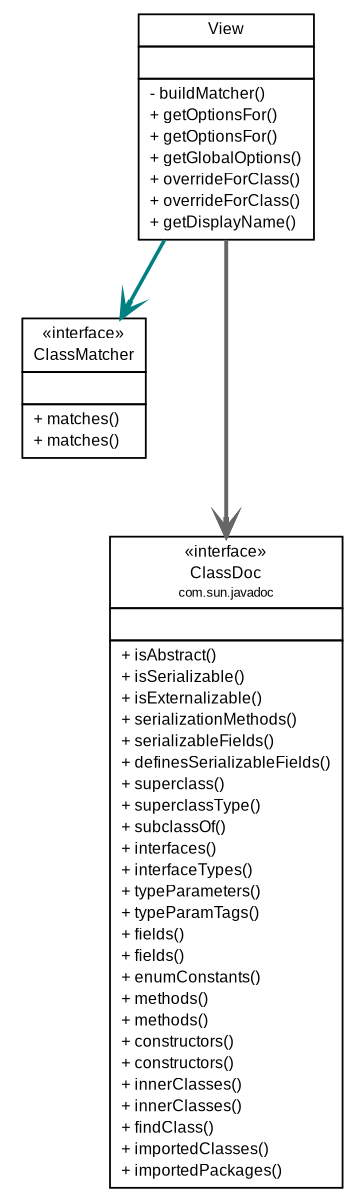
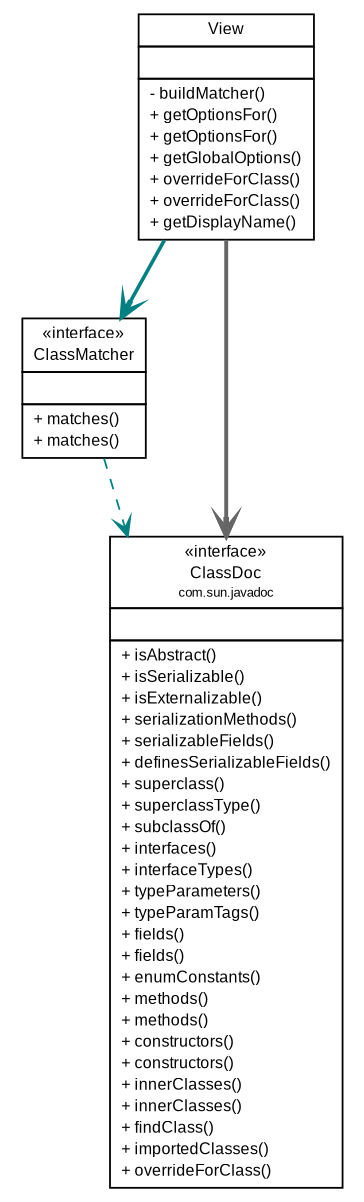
edge "ClassMatcher" -> "ClassDoc": added
node "ClassDoc": text "+ importedPackages()" -> "+ overrideForClass()"
